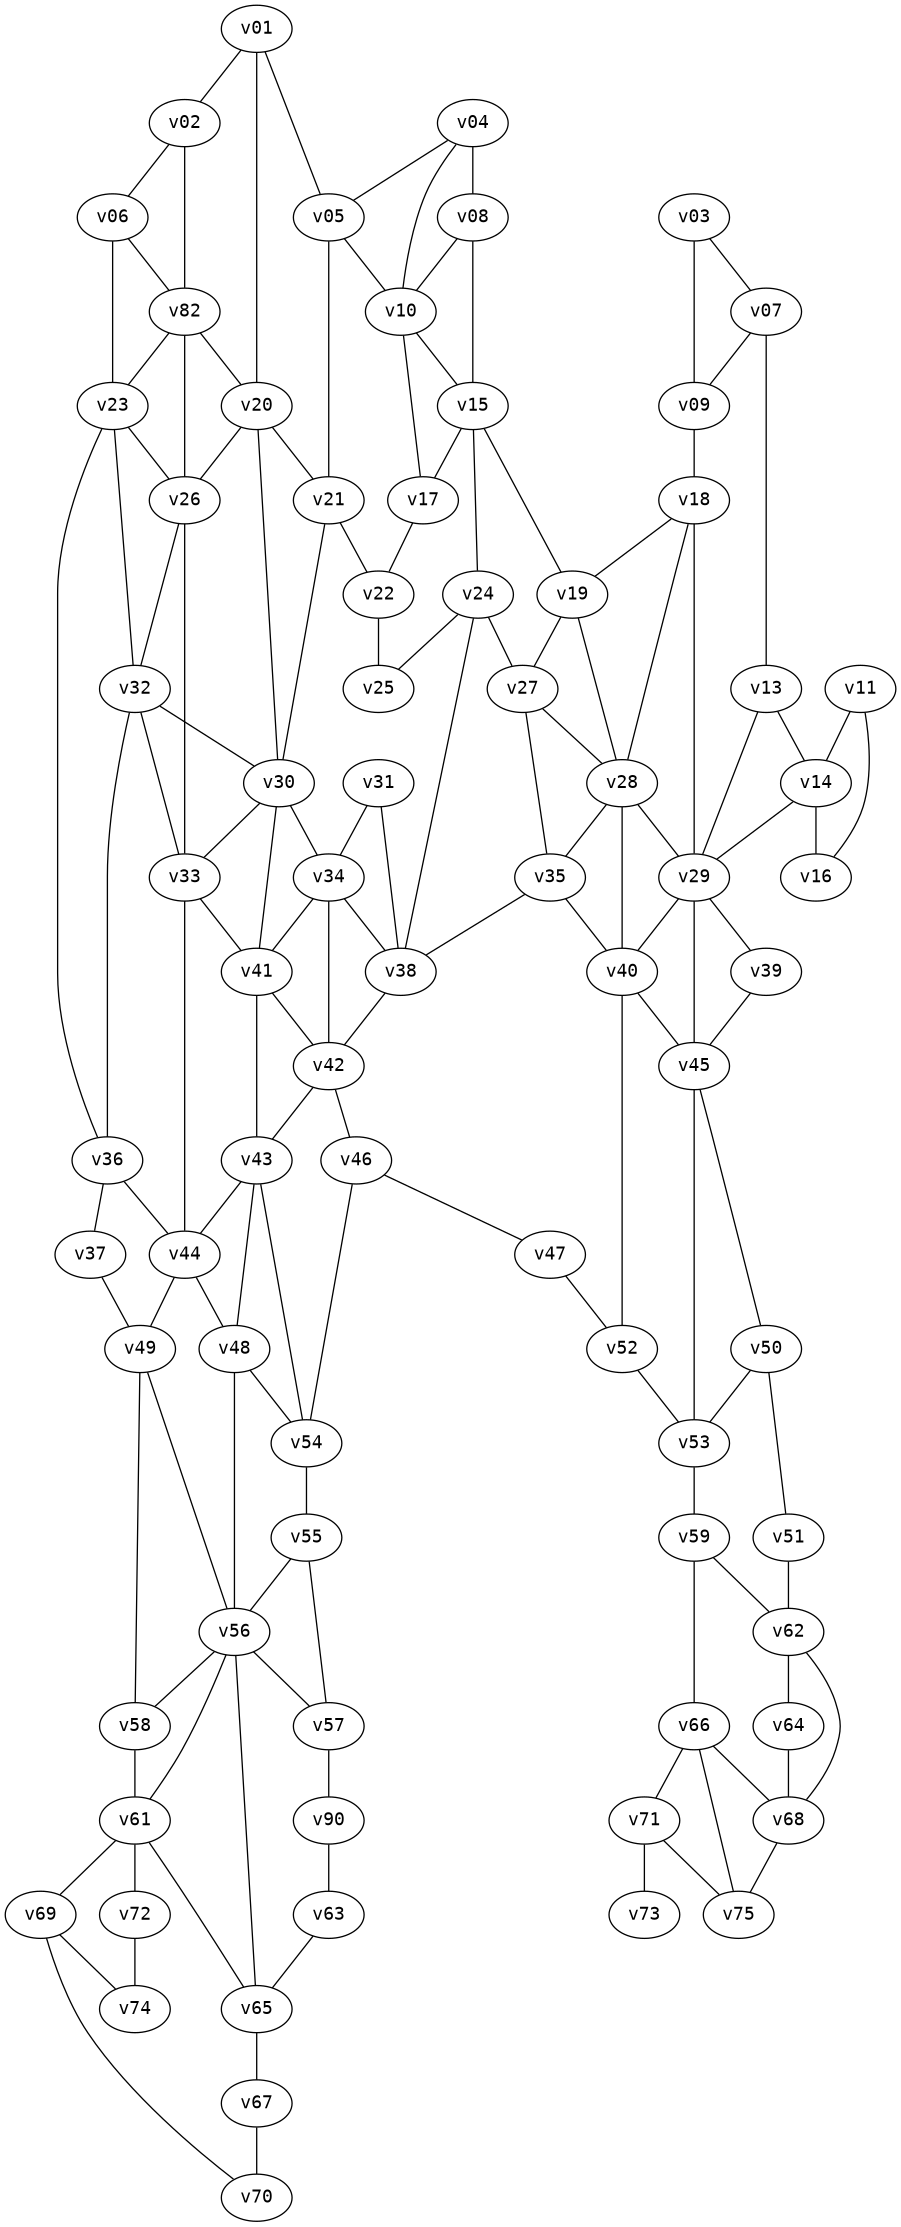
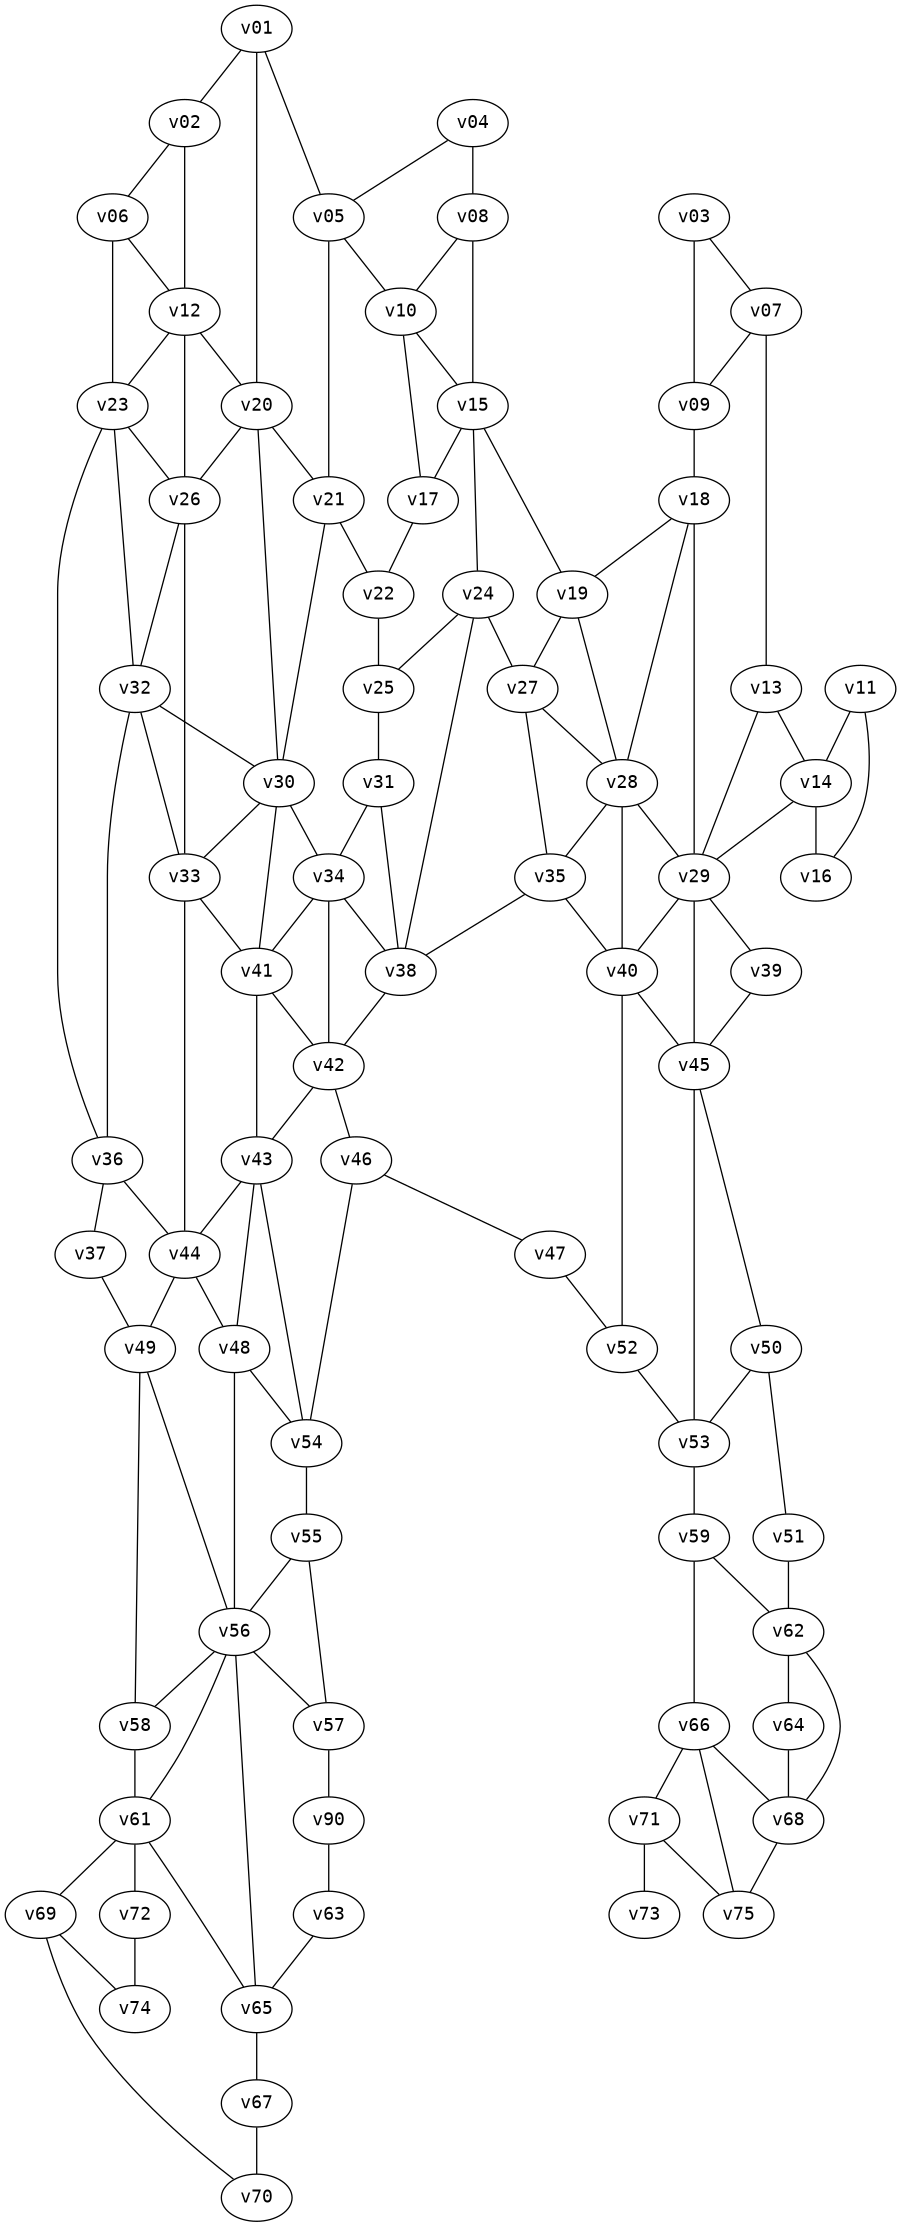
edge "v04" -- "v10": removed
node "v82": label "v82" -> "v12"
edge "v25" -- "v31": added
